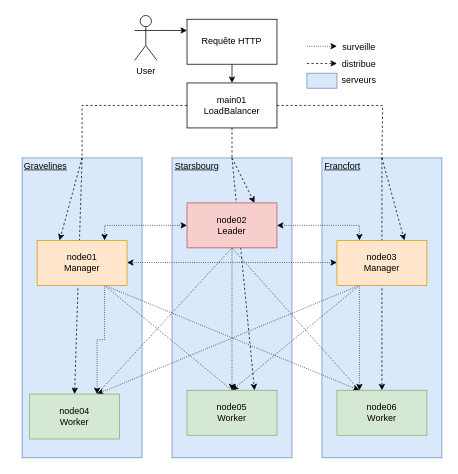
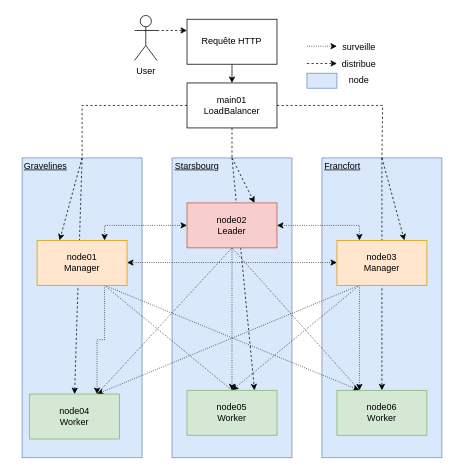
edge "User" -> "Requête HTTP": style solid -> dashed
node "serveurs": label "serveurs" -> "node"
